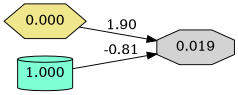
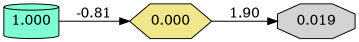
edge "1.000" -> "0.019": now "1.000" -> "0.000"
